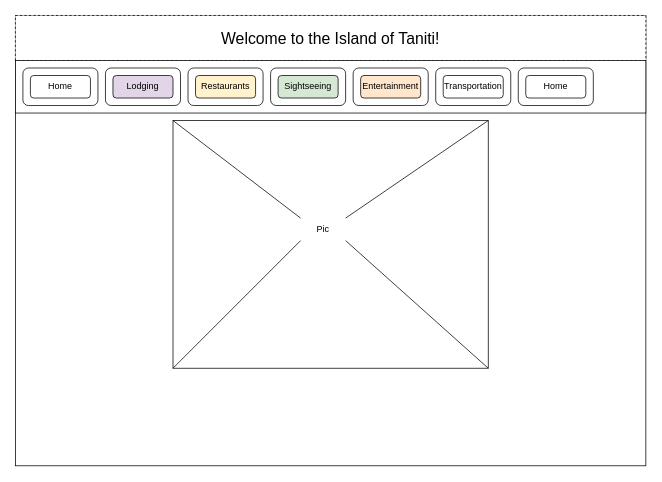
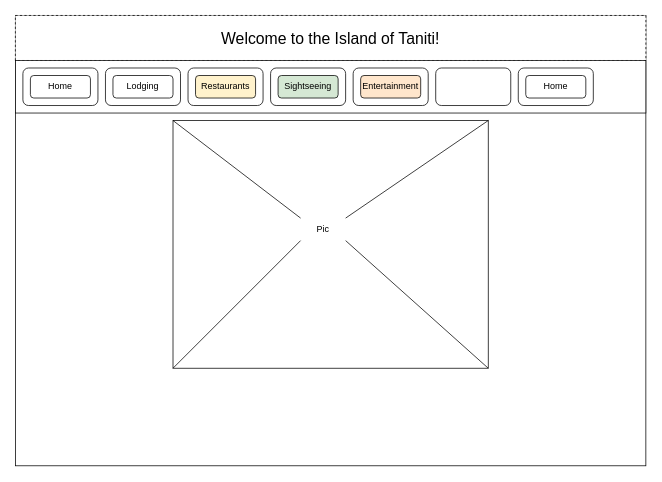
node "Lodging": fillcolor #e1d5e7 -> #ffffff
node "Transportation": removed
